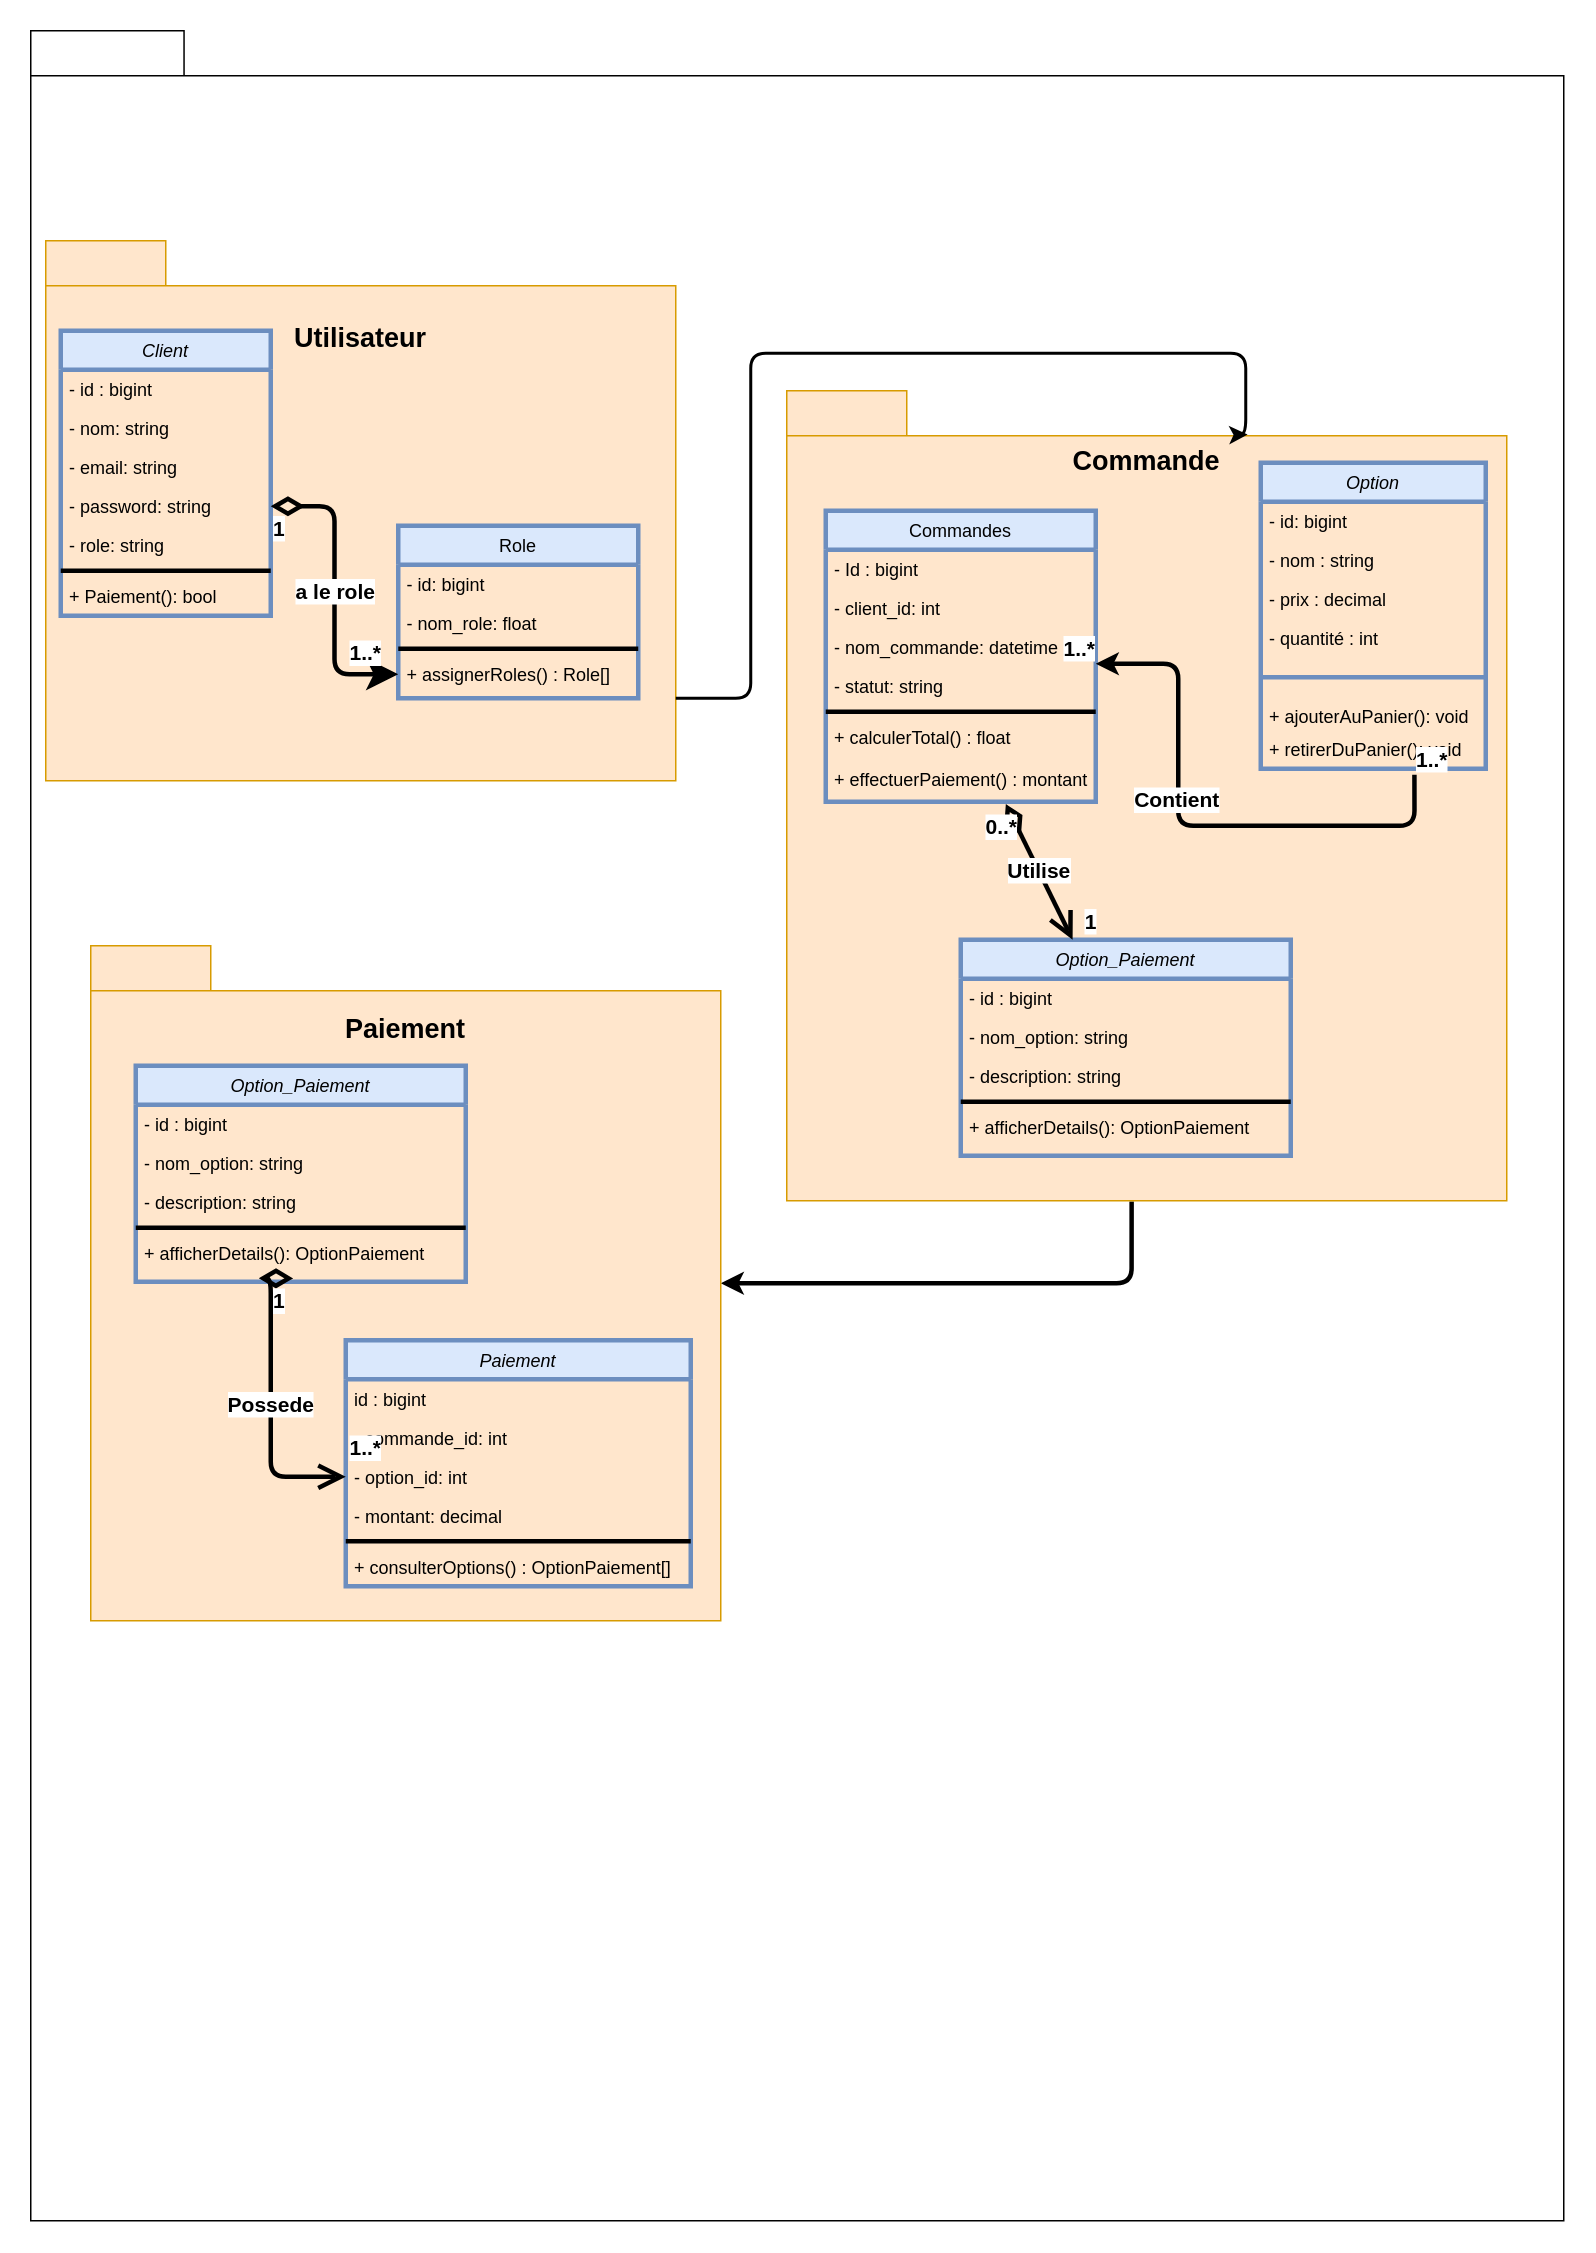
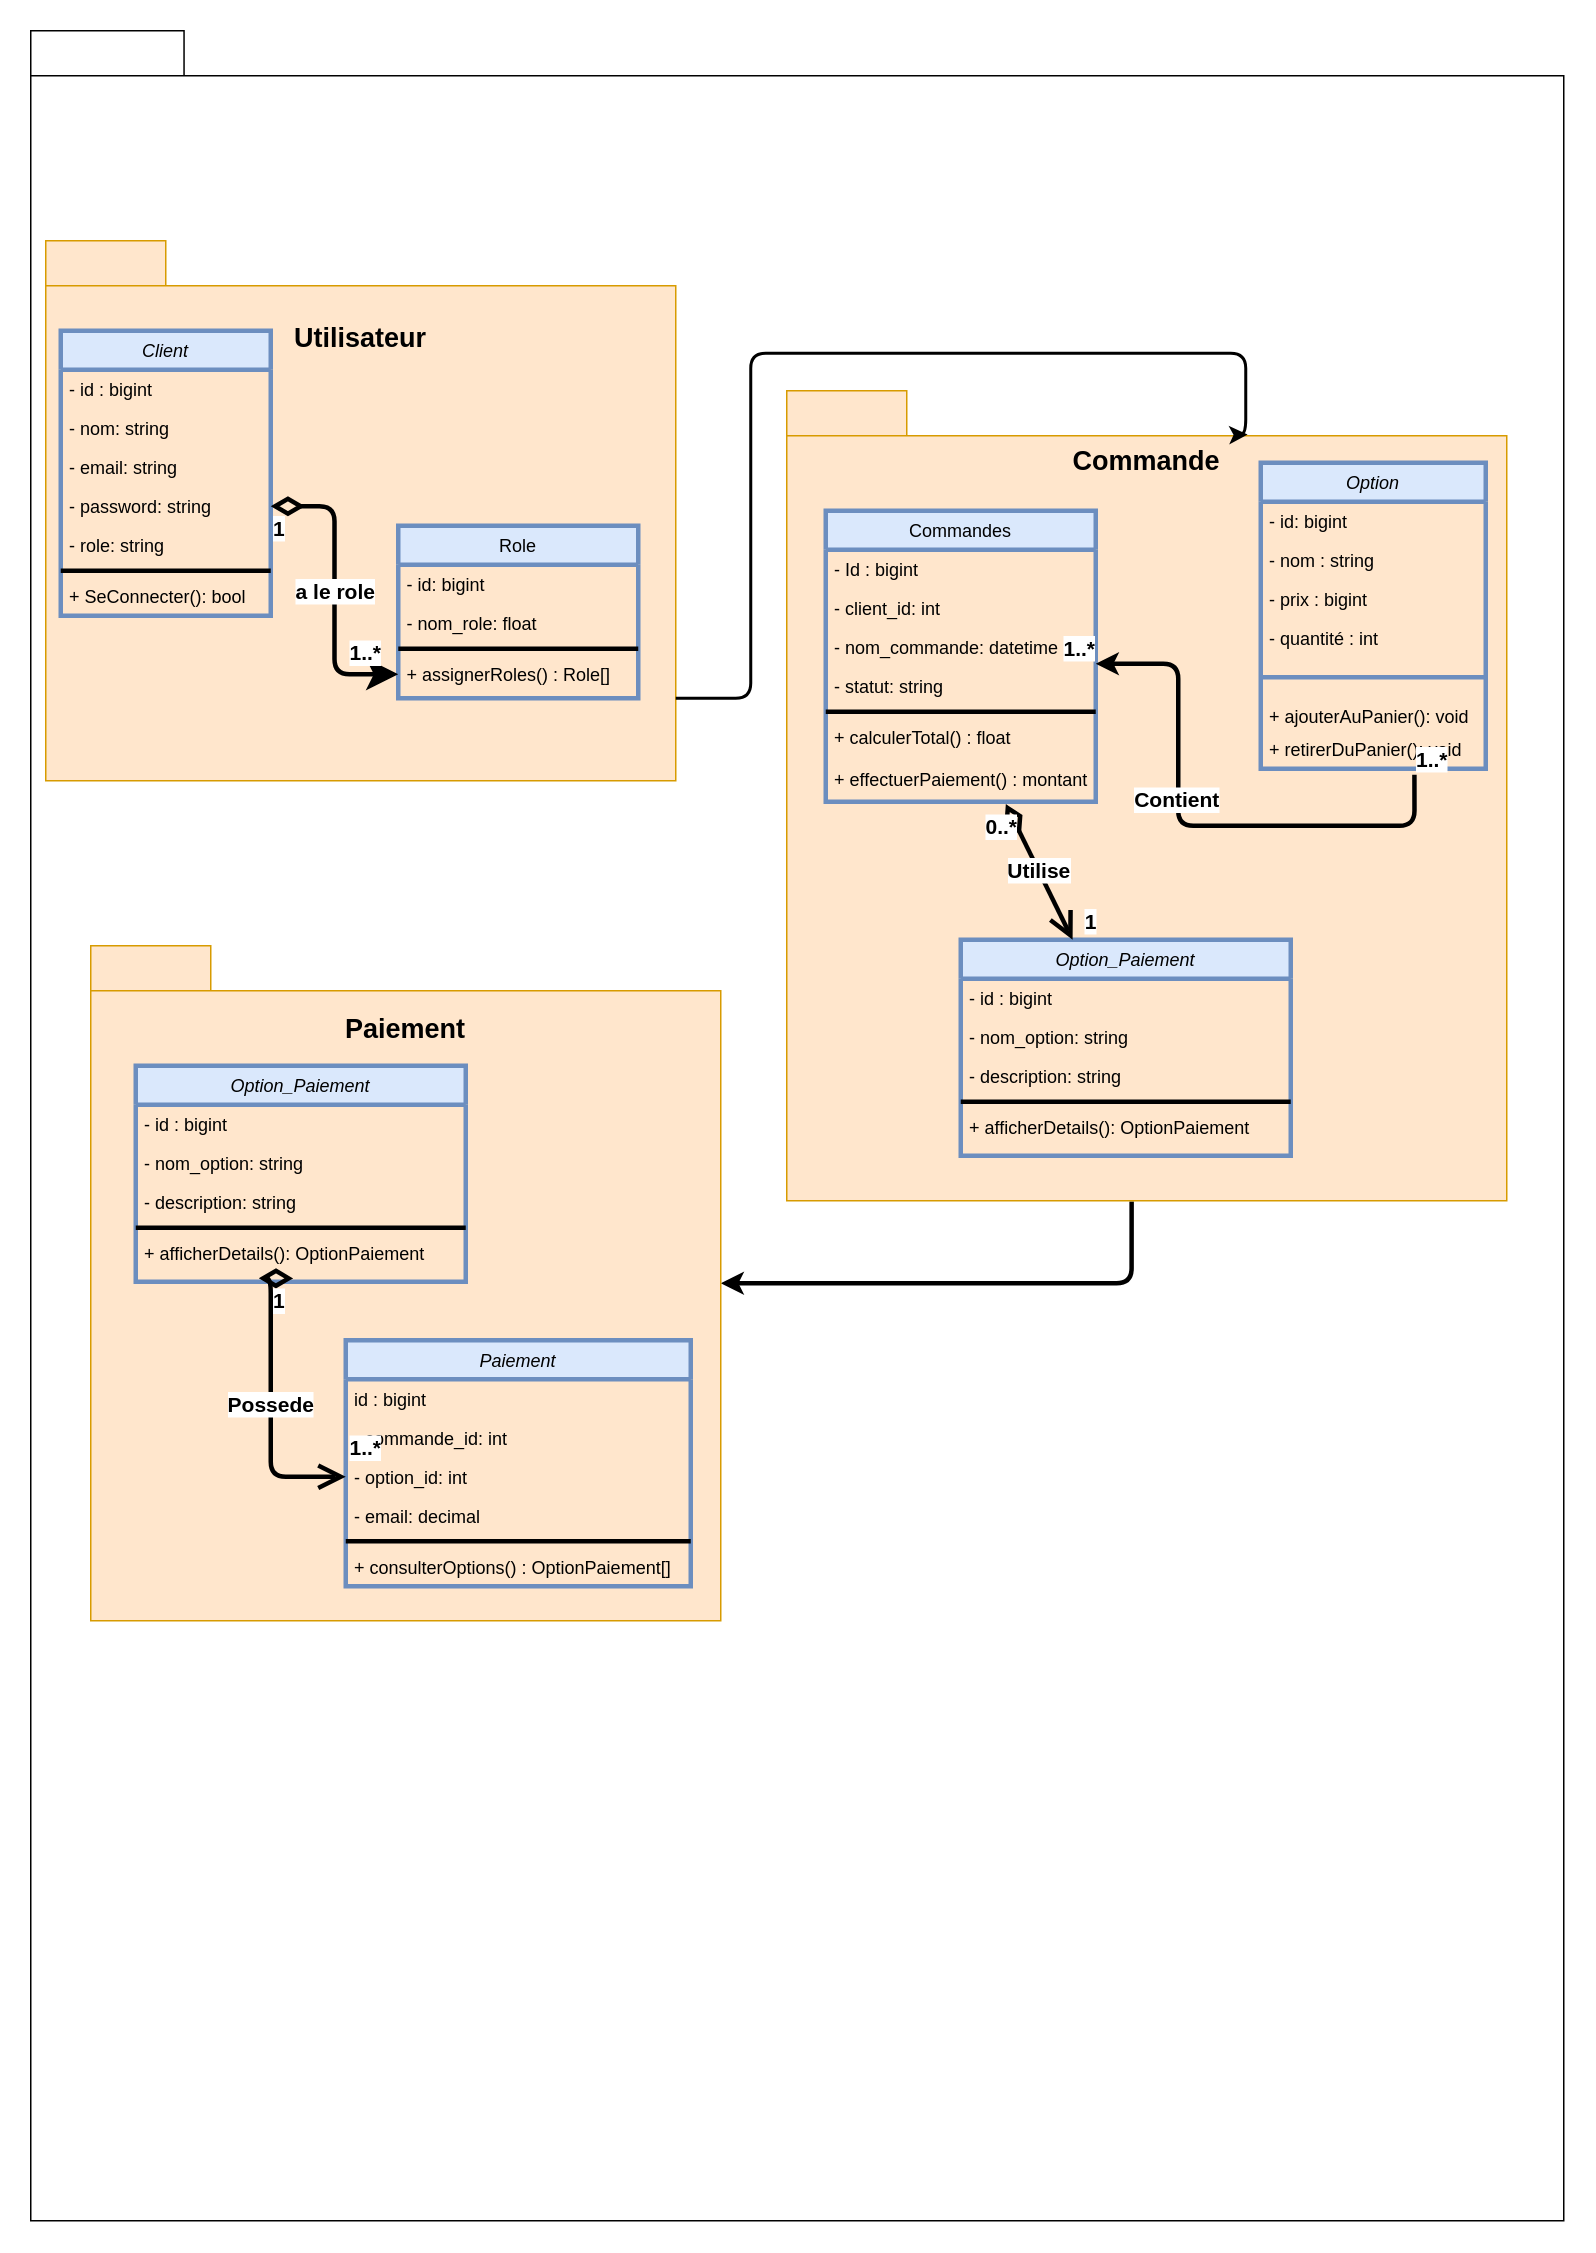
node "+ Paiement(): bool": label "+ Paiement(): bool" -> "+ SeConnecter(): bool"
node "- prix : decimal": label "- prix : decimal" -> "- prix : bigint"
node "- montant: decimal": label "- montant: decimal" -> "- email: decimal"
